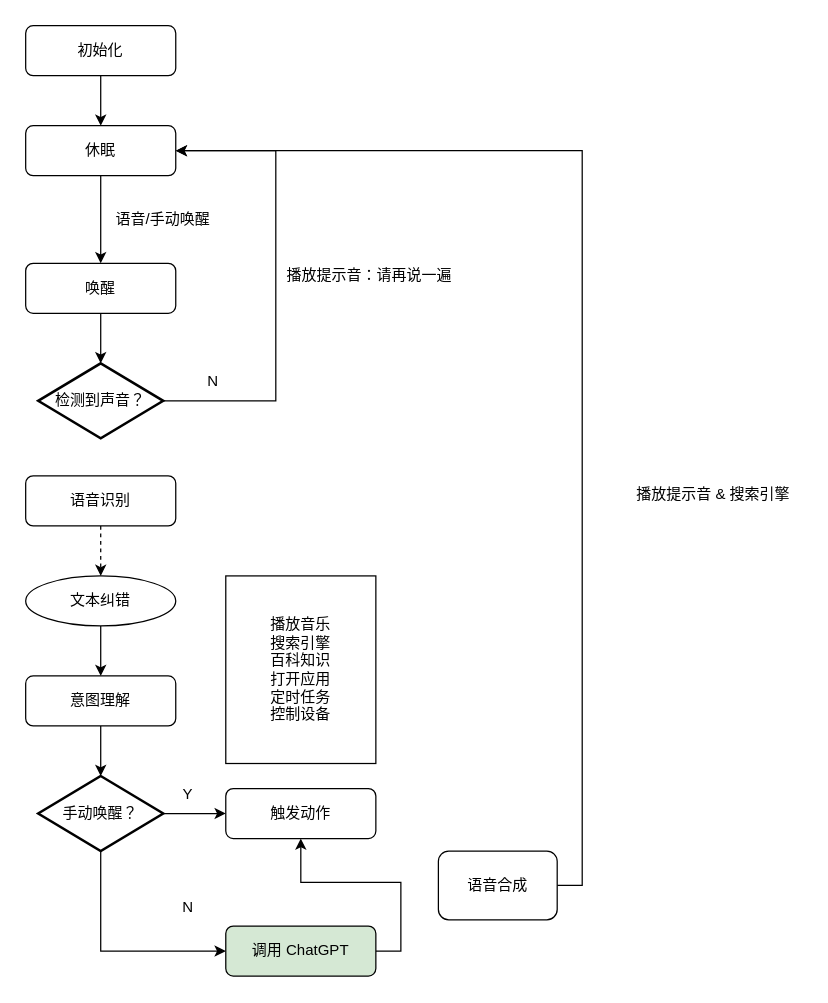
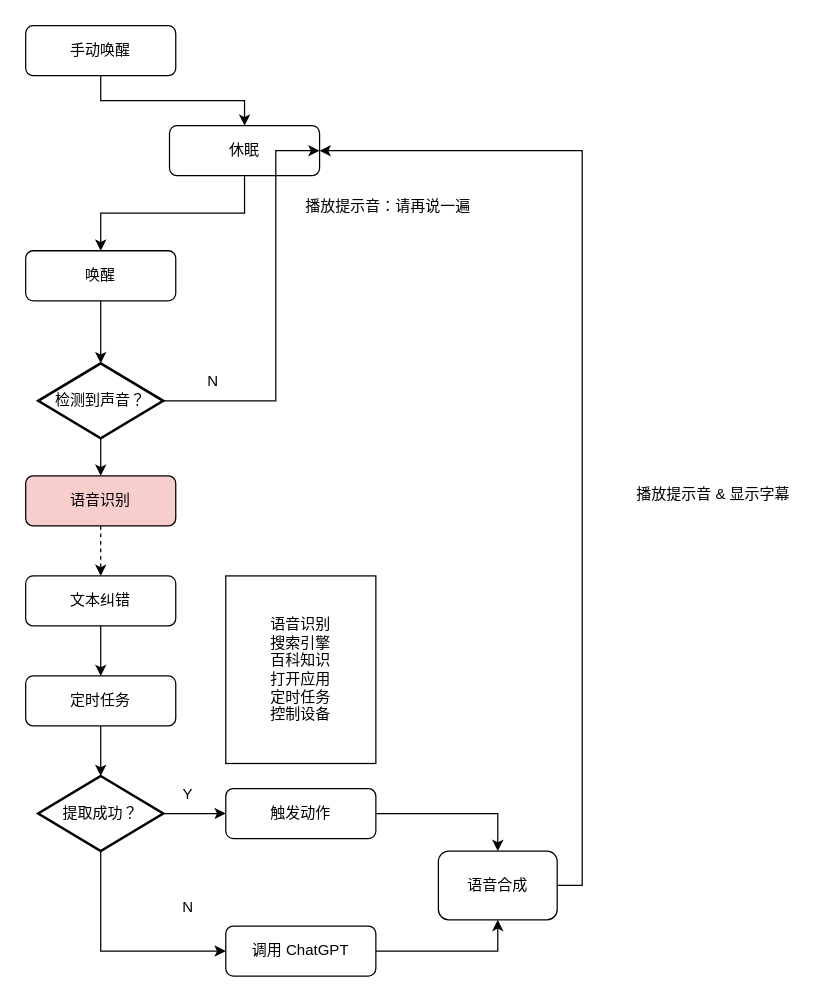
node "初始化": label "初始化" -> "手动唤醒"
node "休眠": moved (101, 151) -> (244, 151)
node "语音/手动唤醒": removed
node "播放提示音：请再说一遍": moved (369, 276) -> (388, 207)
node "唤醒": moved (101, 288) -> (101, 276)
edge "检测到声音？" -> "语音识别": added
node "播放提示音 & 搜索引擎": label "播放提示音 & 搜索引擎" -> "播放提示音 & 显示字幕"
node "语音识别": fillcolor #ffffff -> #f8cecc
node "文本纠错": shape ellipse -> rounded rectangle
node "播放音乐 搜索引擎 百科知识 打开应用 定时任务 控制设备": label "播放音乐 搜索引擎 百科知识 打开应用 定时任务 控制设备" -> "语音识别 搜索引擎 百科知识 打开应用 定时任务 控制设备"
node "意图理解": label "意图理解" -> "定时任务"
node "手动唤醒？": label "手动唤醒？" -> "提取成功？"
edge "触发动作" -> "语音合成": added
edge "调用 ChatGPT" -> "触发动作": now "调用 ChatGPT" -> "语音合成"
node "调用 ChatGPT": fillcolor #d5e8d4 -> #ffffff
